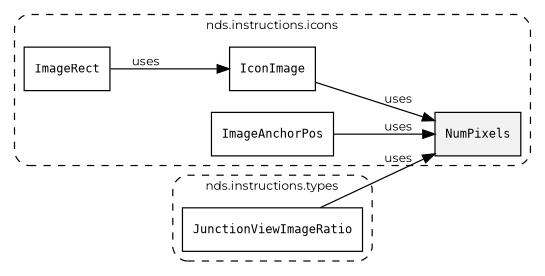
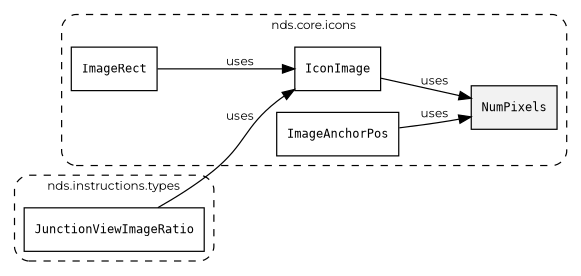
cluster "nds.instructions.icons": label "nds.instructions.icons" -> "nds.core.icons"
edge "JunctionViewImageRatio" -> "NumPixels": now "JunctionViewImageRatio" -> "IconImage"
